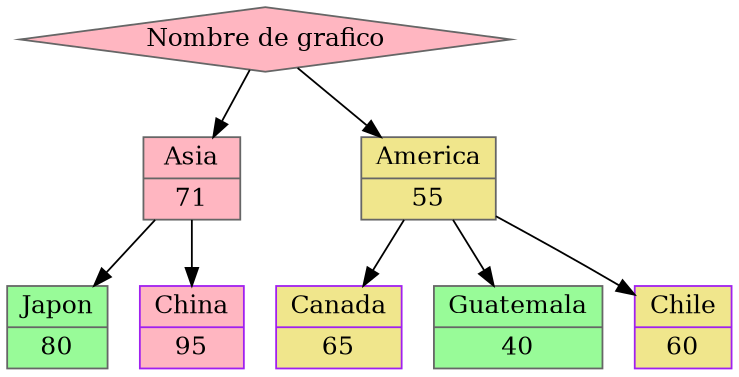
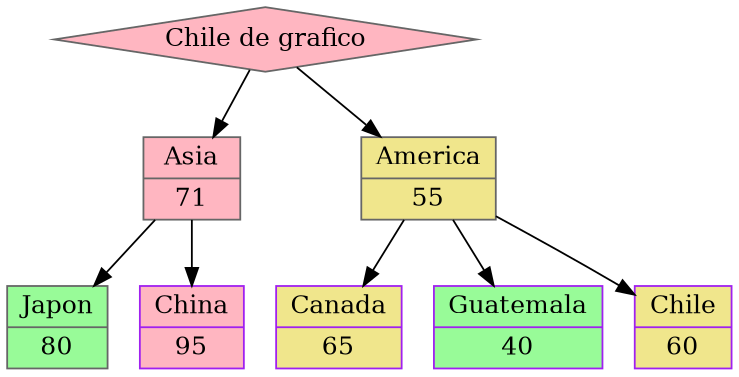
node "Nombre de grafico": label "Nombre de grafico" -> "Chile de grafico"
node "Guatemala": color gray40 -> purple
